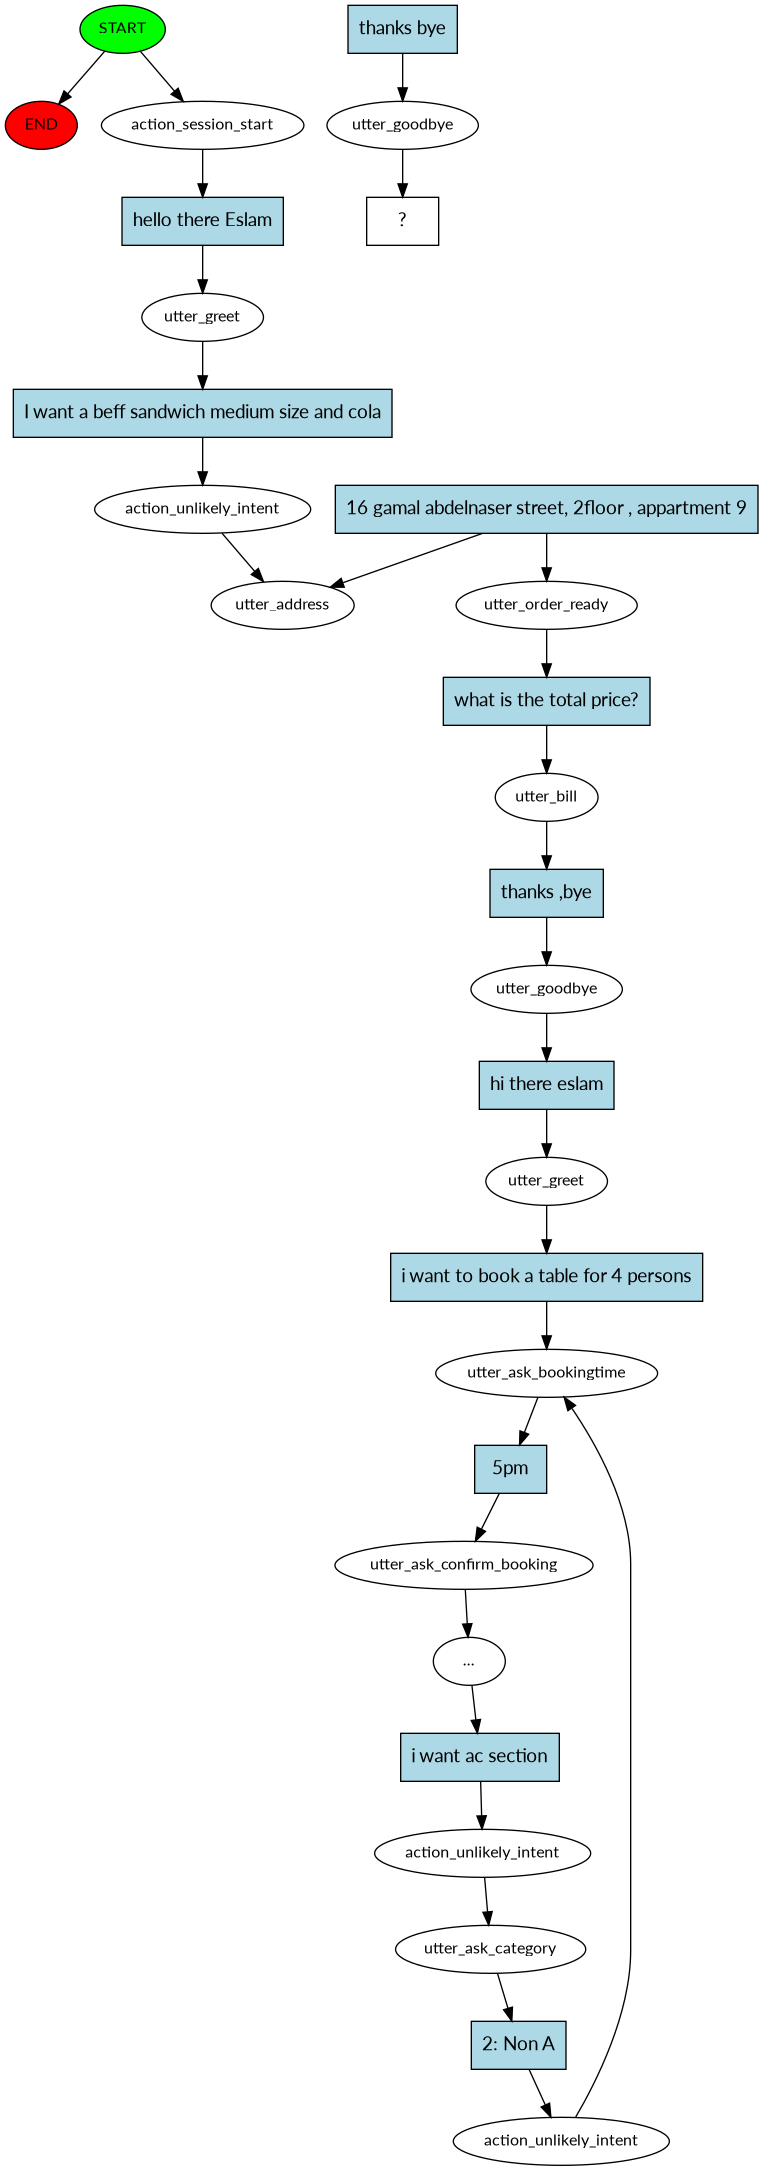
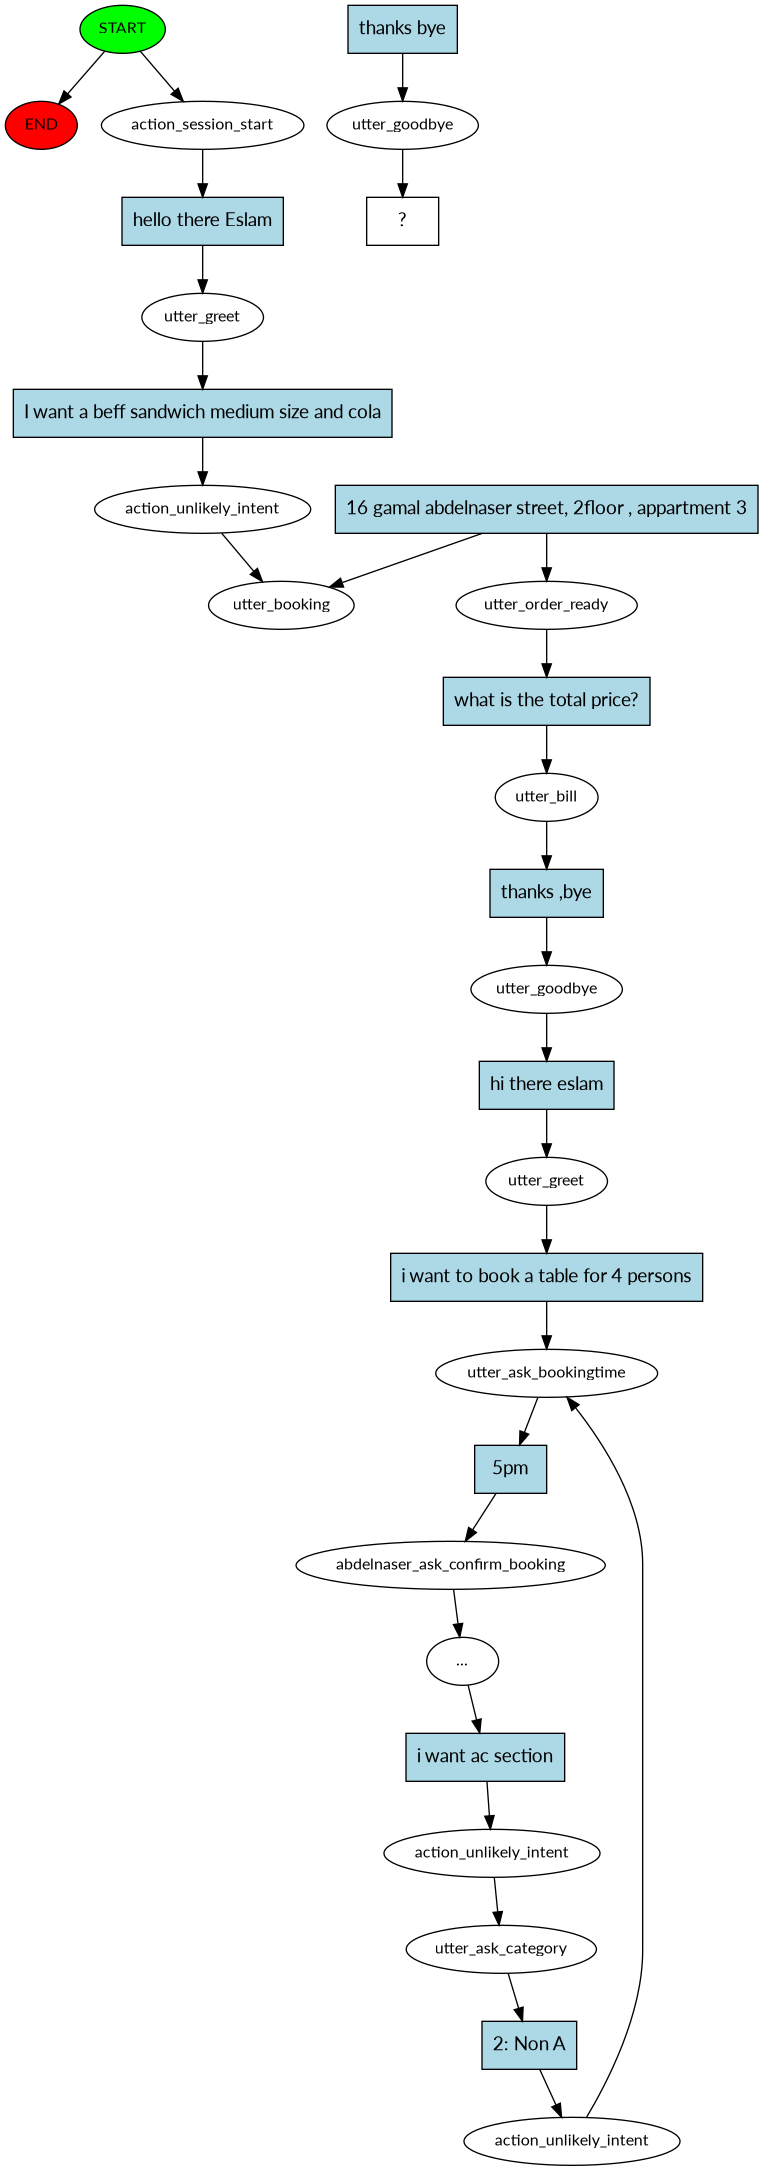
node "16 gamal abdelnaser street, 2floor , appartment 9": label "16 gamal abdelnaser street, 2floor , appartment 9" -> "16 gamal abdelnaser street, 2floor , appartment 3"
node "utter_address": label "utter_address" -> "utter_booking"
node "utter_ask_confirm_booking": label "utter_ask_confirm_booking" -> "abdelnaser_ask_confirm_booking"
